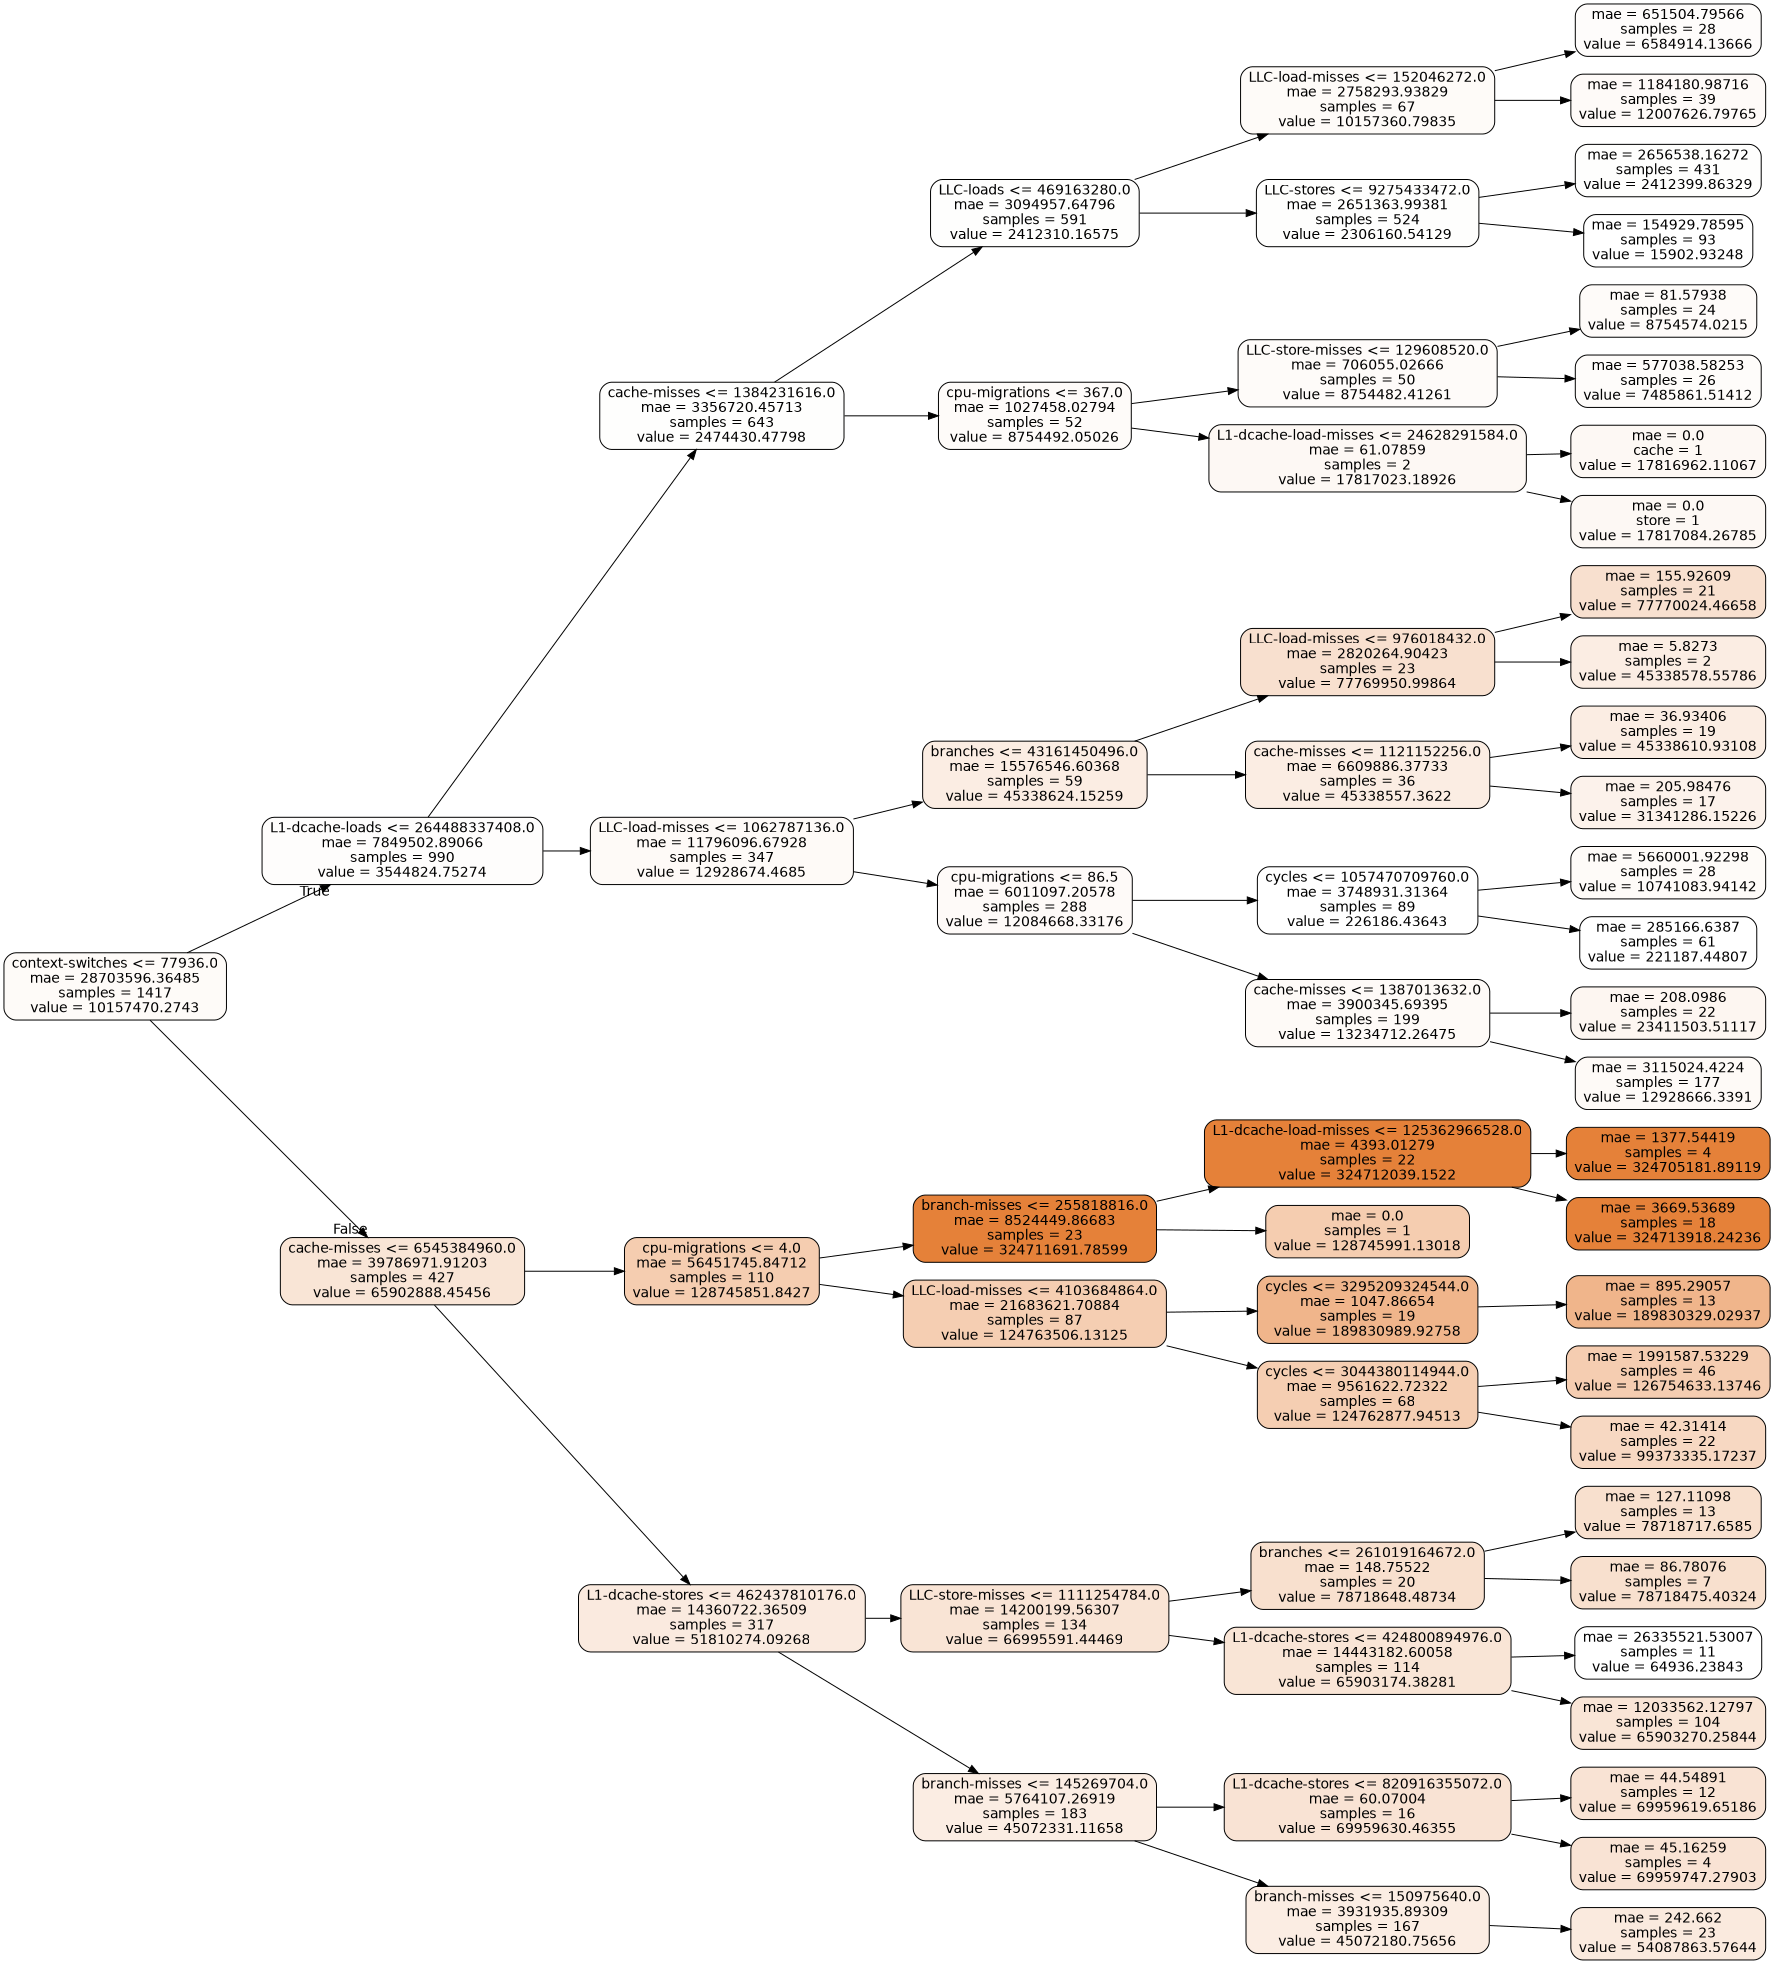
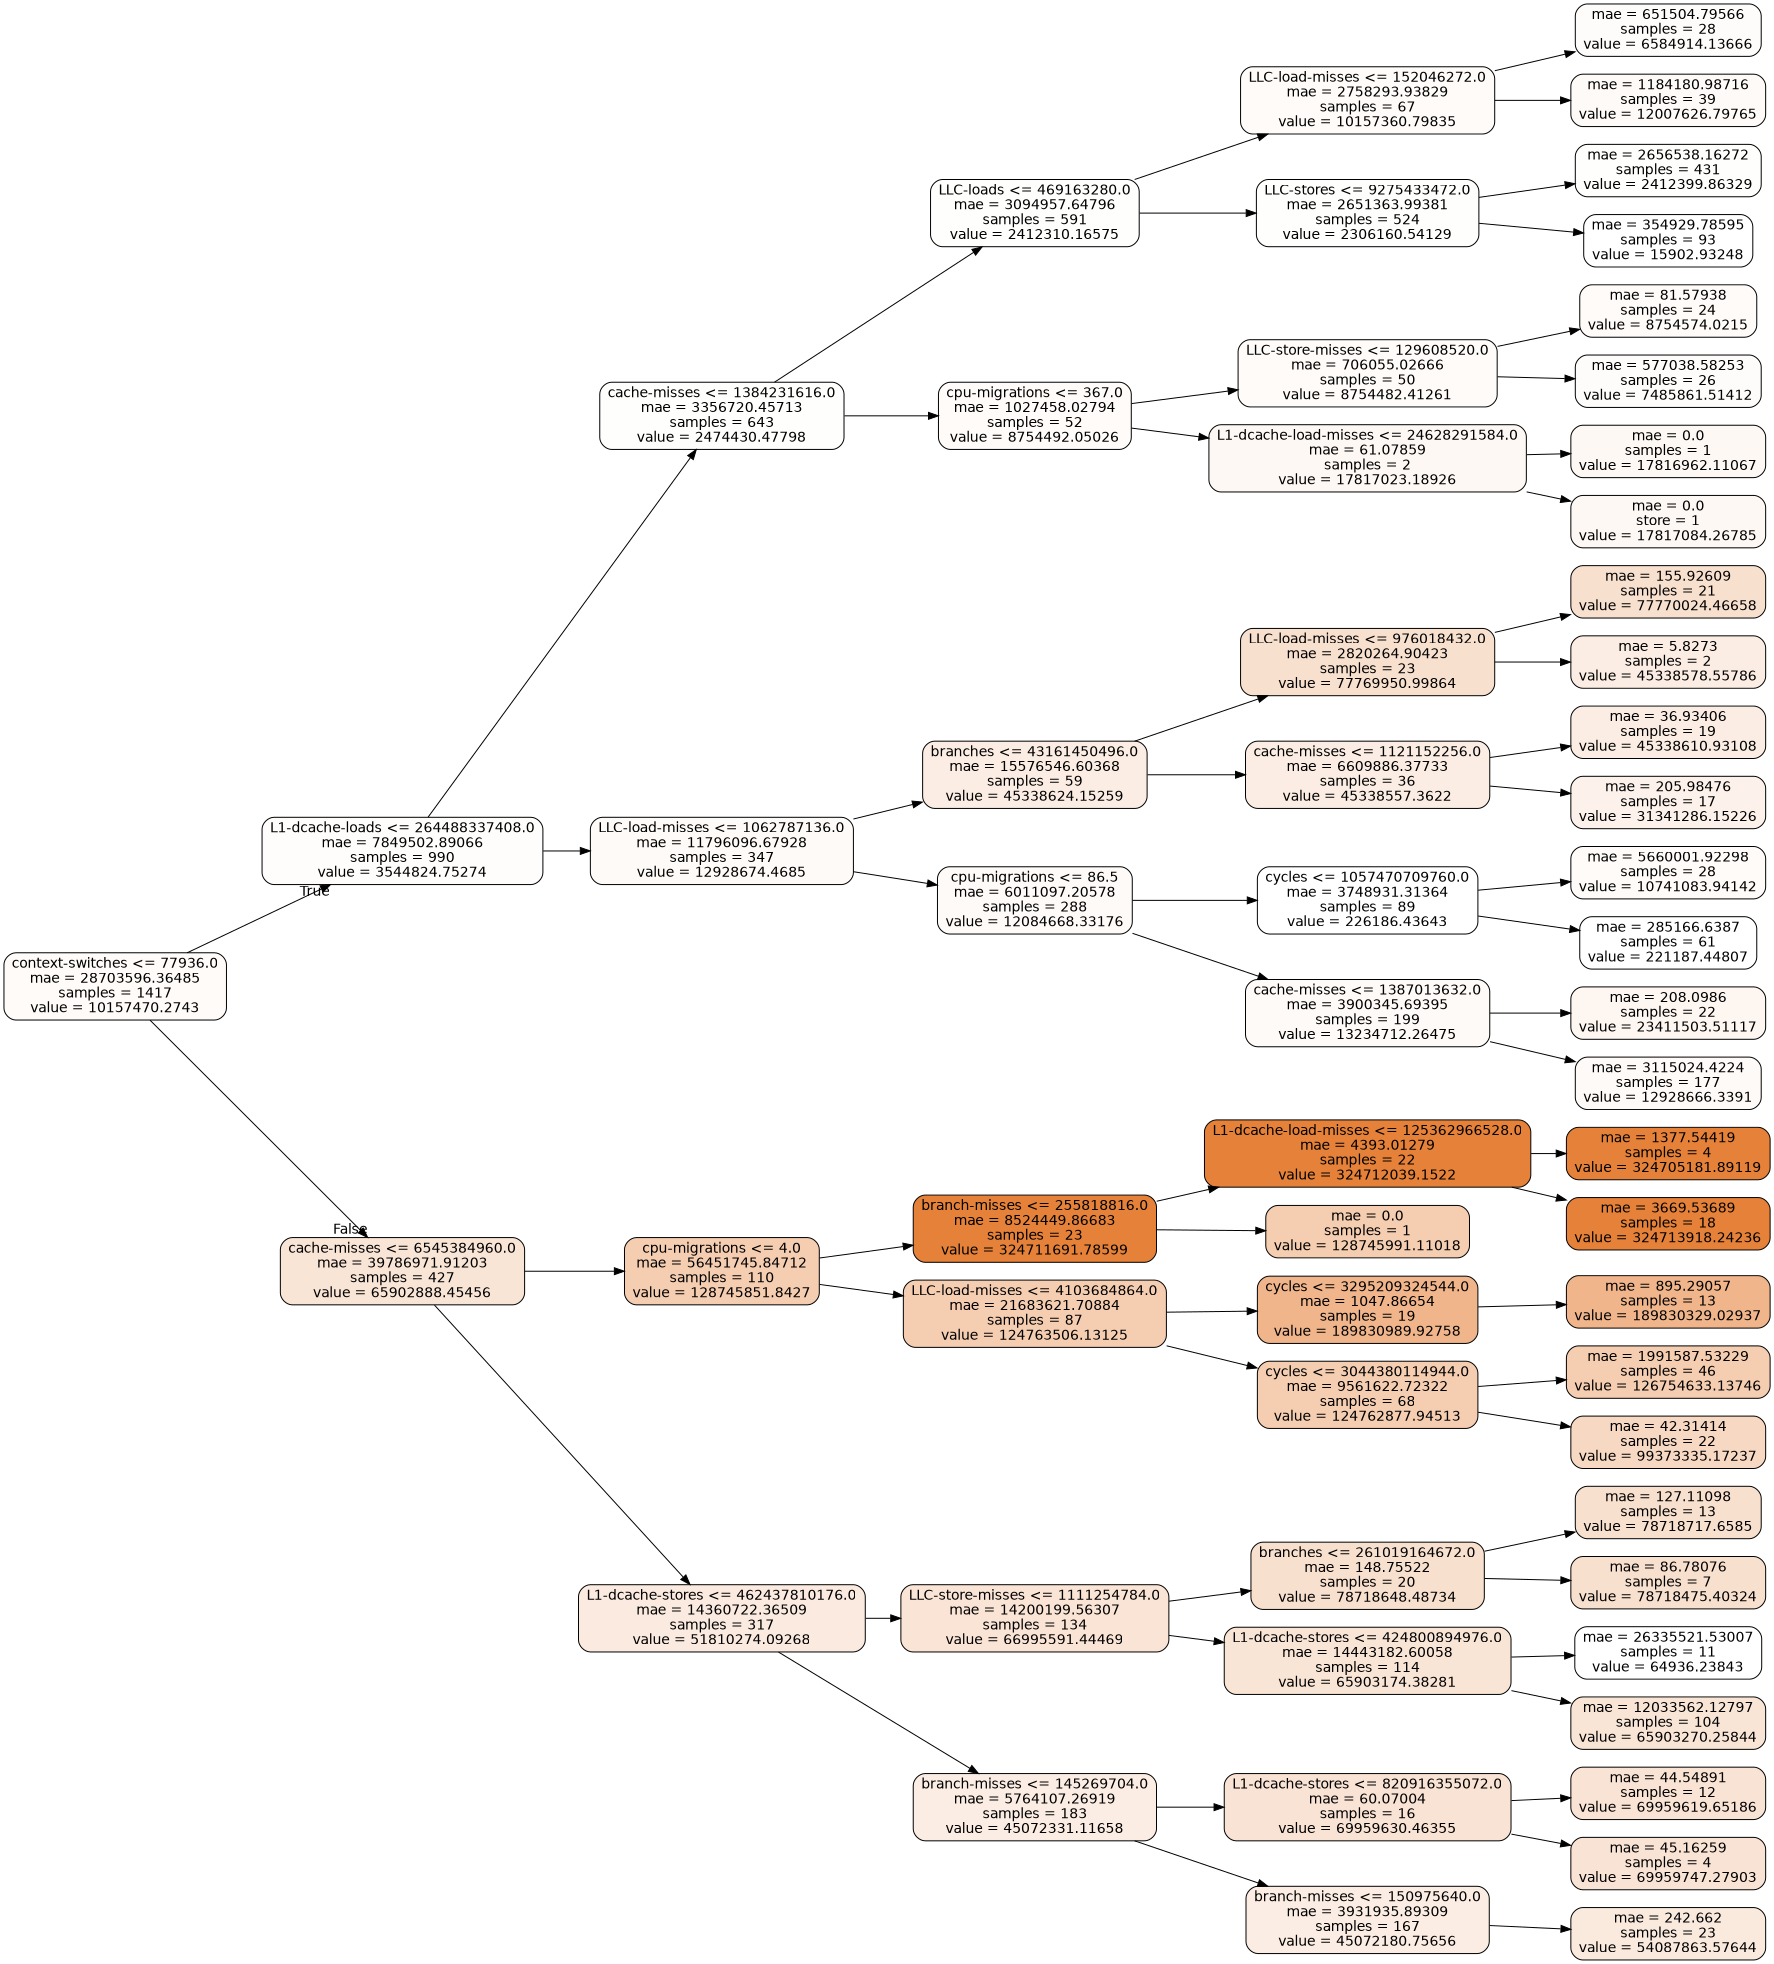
node "mae = 154929.78595 samples = 93 value = 15902.93248": label "mae = 154929.78595 samples = 93 value = 15902.93248" -> "mae = 354929.78595 samples = 93 value = 15902.93248"
node "mae = 0.0 cache = 1 value = 17816962.11067": label "mae = 0.0 cache = 1 value = 17816962.11067" -> "mae = 0.0 samples = 1 value = 17816962.11067"
node "mae = 0.0 samples = 1 value = 128745991.13018": label "mae = 0.0 samples = 1 value = 128745991.13018" -> "mae = 0.0 samples = 1 value = 128745991.11018"
